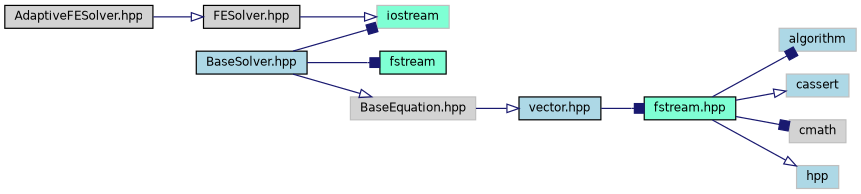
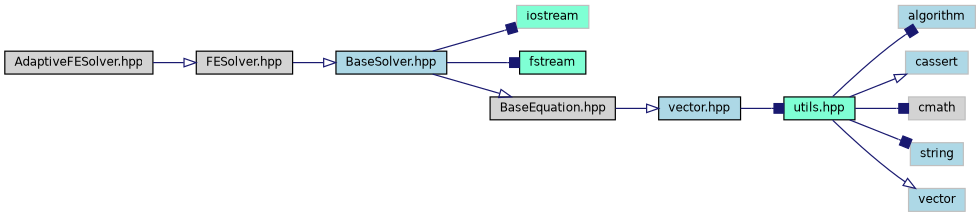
edge "FESolver.hpp" -> "iostream": now "FESolver.hpp" -> "BaseSolver.hpp"
node "BaseEquation.hpp": color grey75 -> black
node "fstream.hpp": label "fstream.hpp" -> "utils.hpp"
node "string": added
node "hpp": label "hpp" -> "vector"
